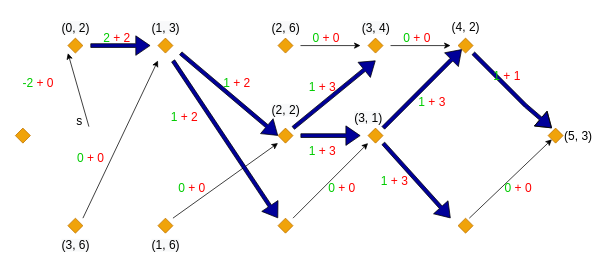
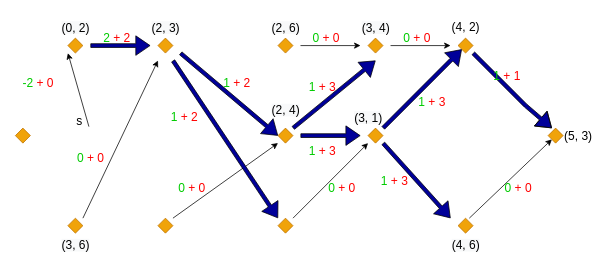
node "(1, 3)": label "(1, 3)" -> "(2, 3)"
node "(2, 2)": label "(2, 2)" -> "(2, 4)"
node "(1, 6)": removed
node "(4, 6)": added
